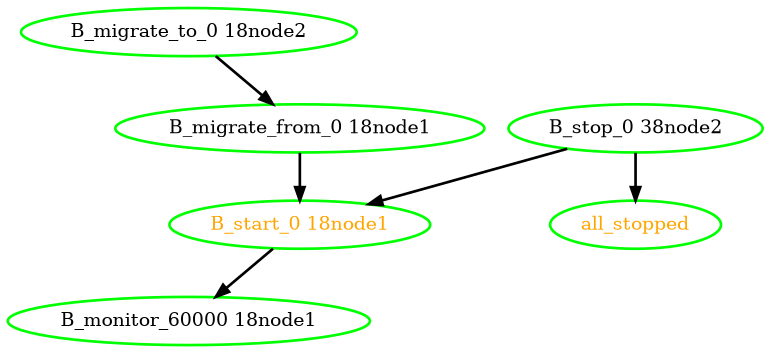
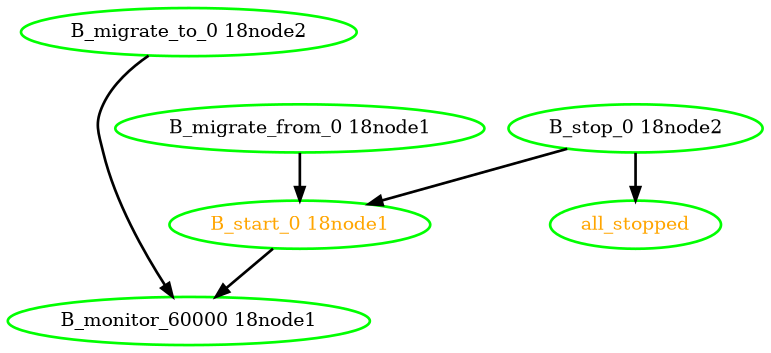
edge "B_migrate_to_0 18node2" -> "B_migrate_from_0 18node1": now "B_migrate_to_0 18node2" -> "B_monitor_60000 18node1"
node "B_stop_0 38node2": label "B_stop_0 38node2" -> "B_stop_0 18node2"
